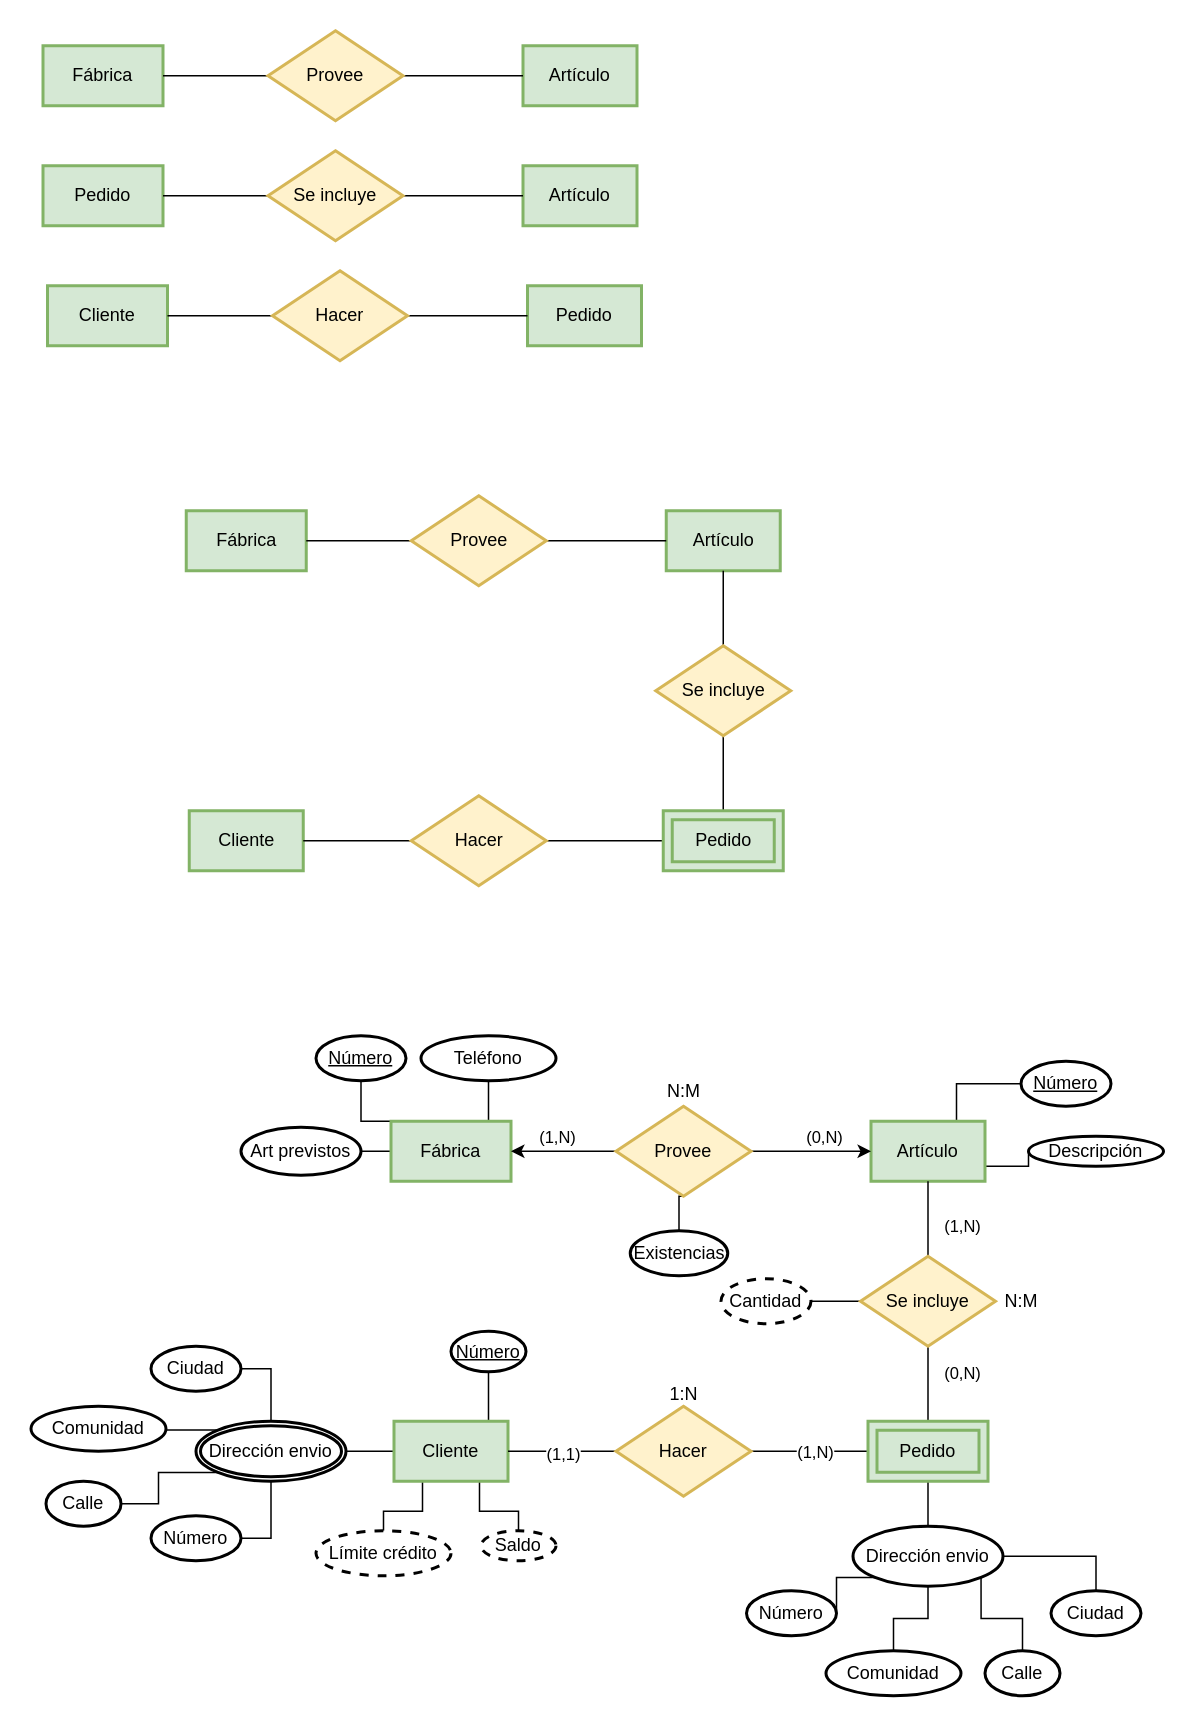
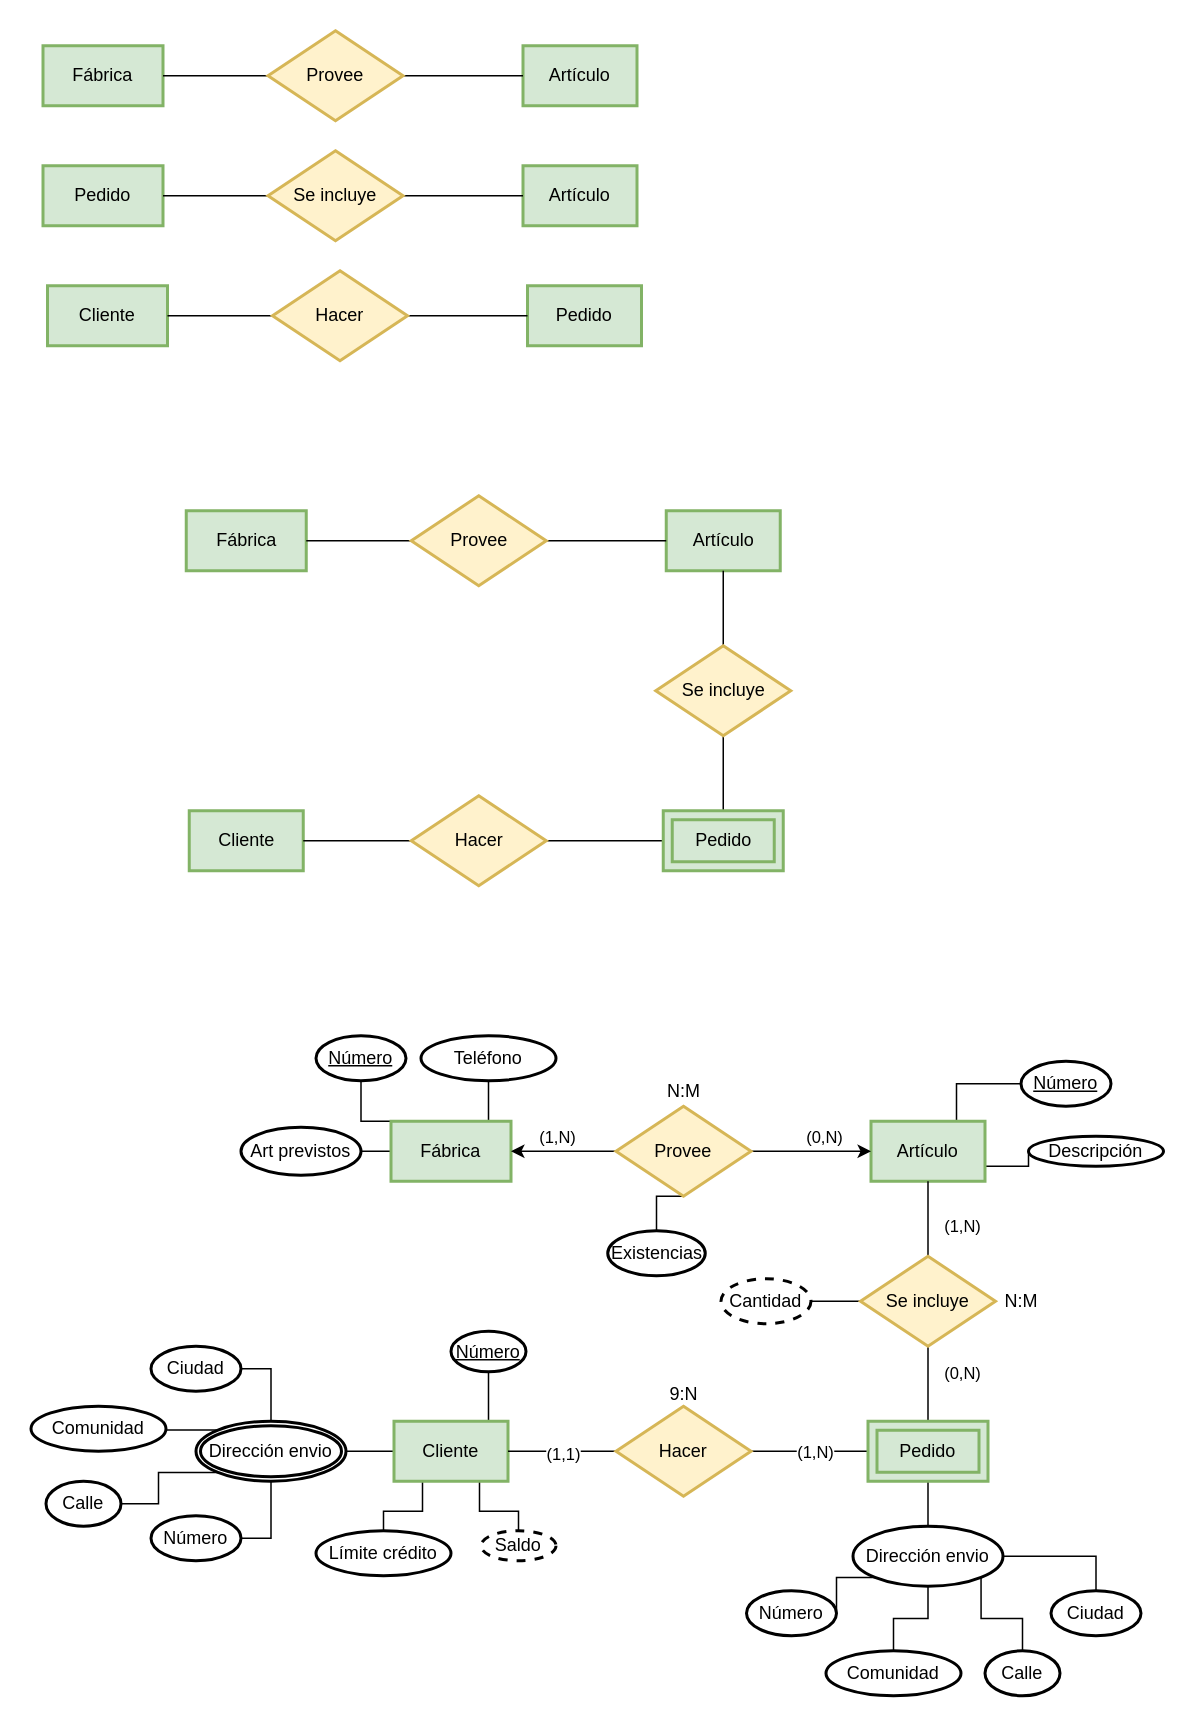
node "Existencias": moved (679, 1253) -> (656, 1253)
node "1:N": label "1:N" -> "9:N"
node "Límite crédito": style dashed -> solid
